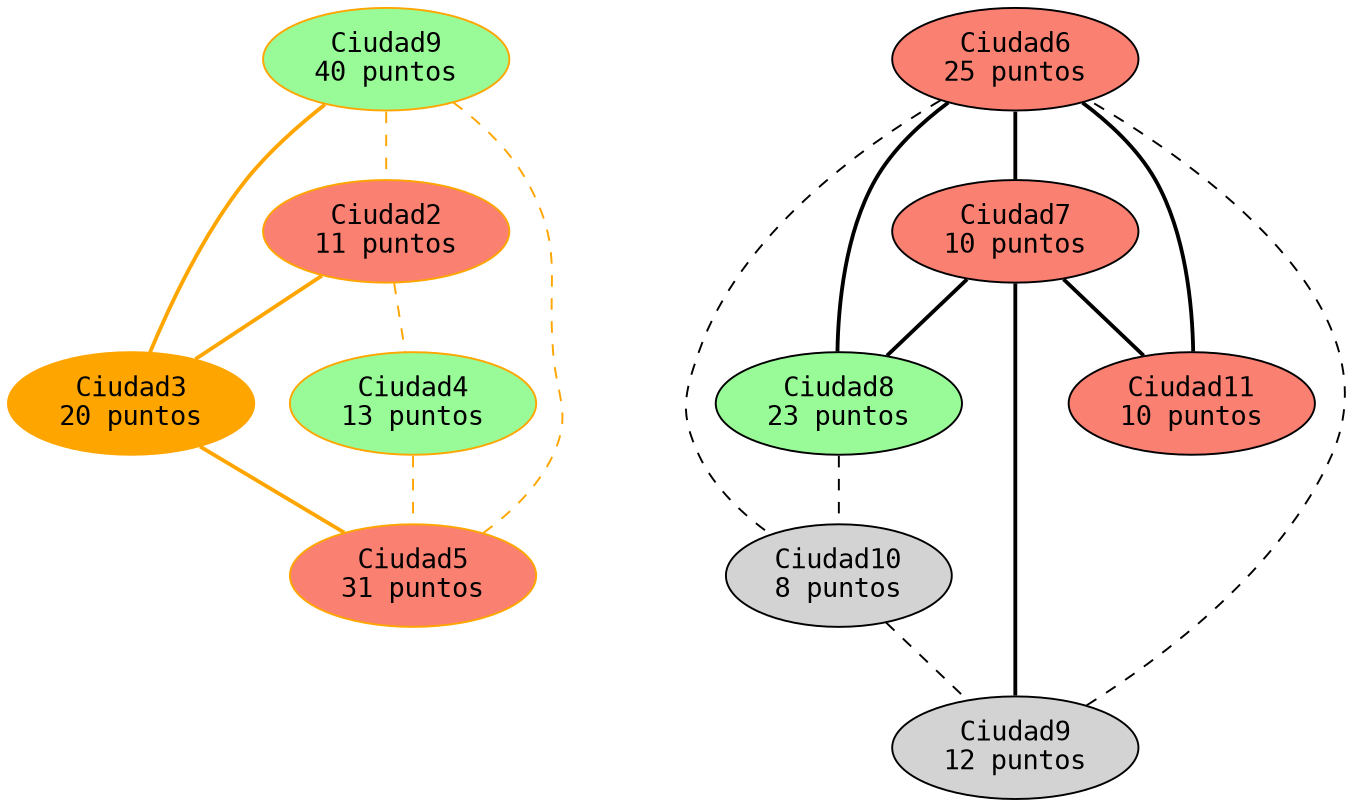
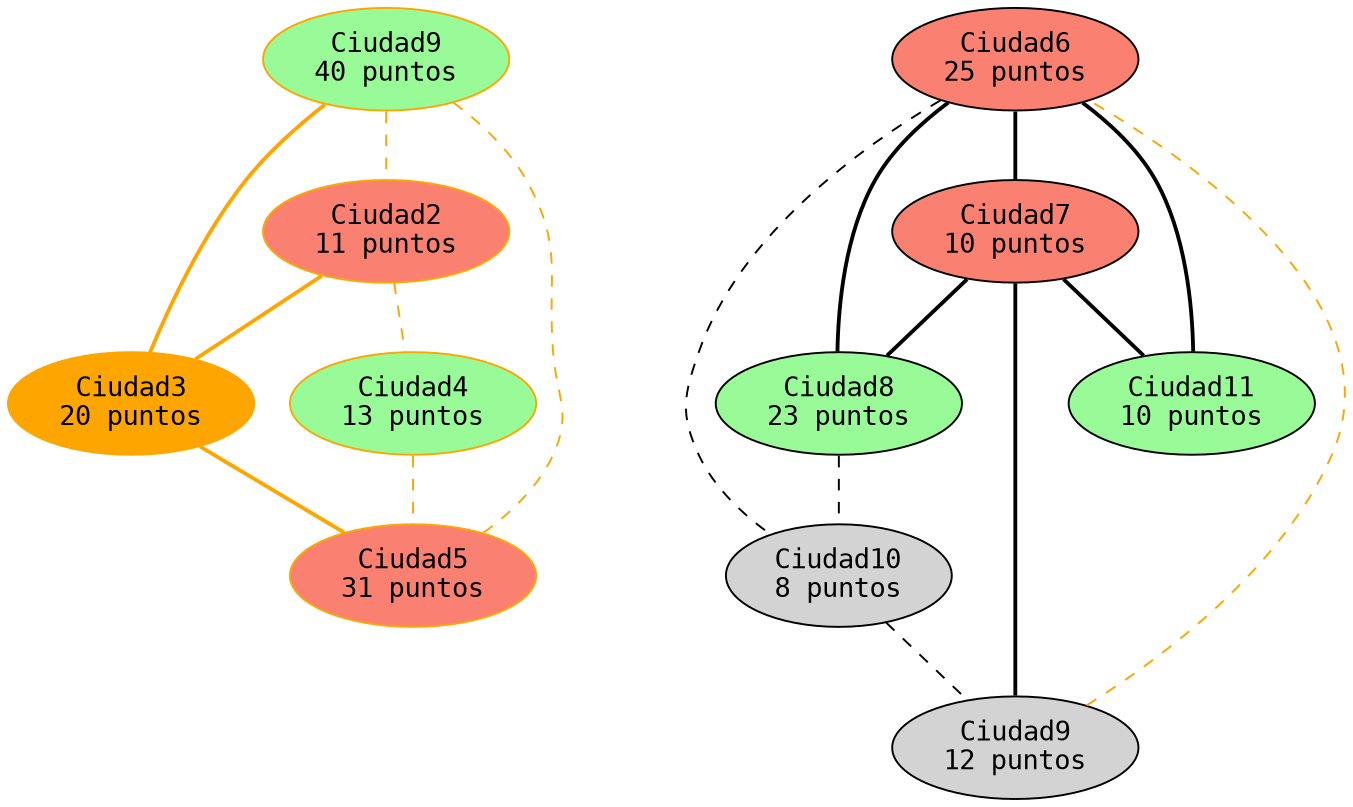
edge "Ciudad6 25 puntos" -- "Ciudad9 12 puntos": color black -> orange
node "Ciudad11 10 puntos": fillcolor salmon -> palegreen
